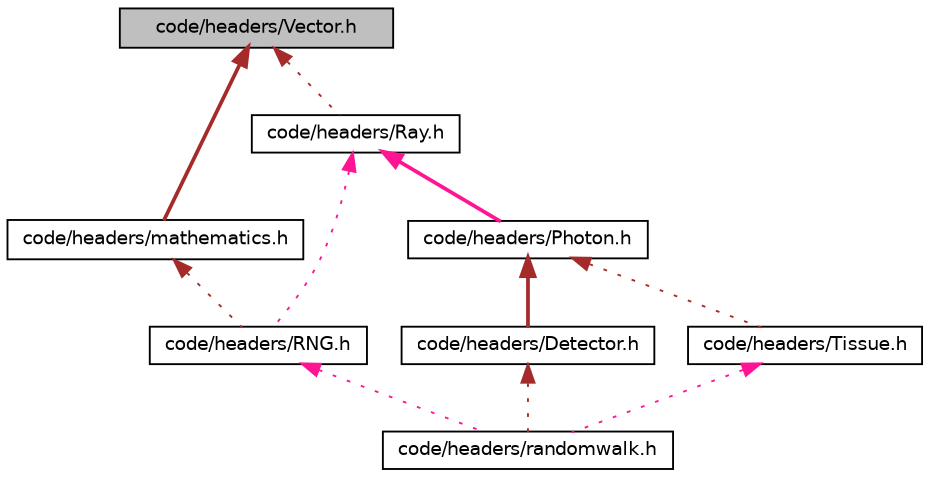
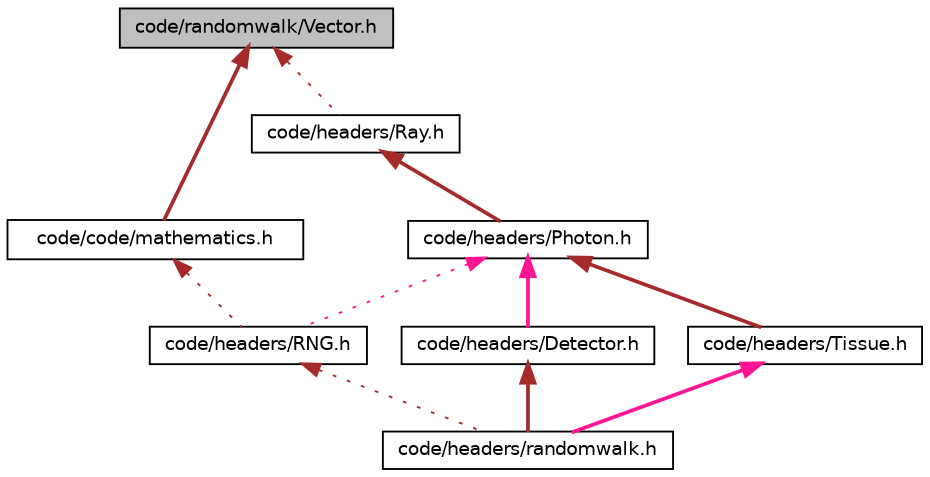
node "code/headers/Vector.h": label "code/headers/Vector.h" -> "code/randomwalk/Vector.h"
edge "code/headers/Photon.h" -> "code/headers/Ray.h": color deeppink -> brown
node "code/headers/mathematics.h": label "code/headers/mathematics.h" -> "code/code/mathematics.h"
edge "code/headers/RNG.h" -> "code/headers/Ray.h": now "code/headers/RNG.h" -> "code/headers/Photon.h"
edge "code/headers/Tissue.h" -> "code/headers/Photon.h": style dotted -> bold
edge "code/headers/Detector.h" -> "code/headers/Photon.h": color brown -> deeppink
edge "code/headers/randomwalk.h" -> "code/headers/RNG.h": color deeppink -> brown
edge "code/headers/randomwalk.h" -> "code/headers/Tissue.h": style dotted -> bold
edge "code/headers/randomwalk.h" -> "code/headers/Detector.h": style dotted -> bold
